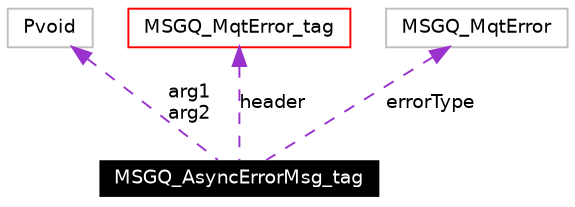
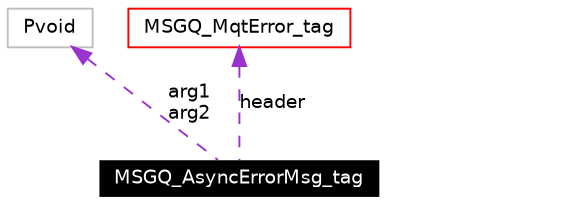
node "MSGQ_MqtError": removed
